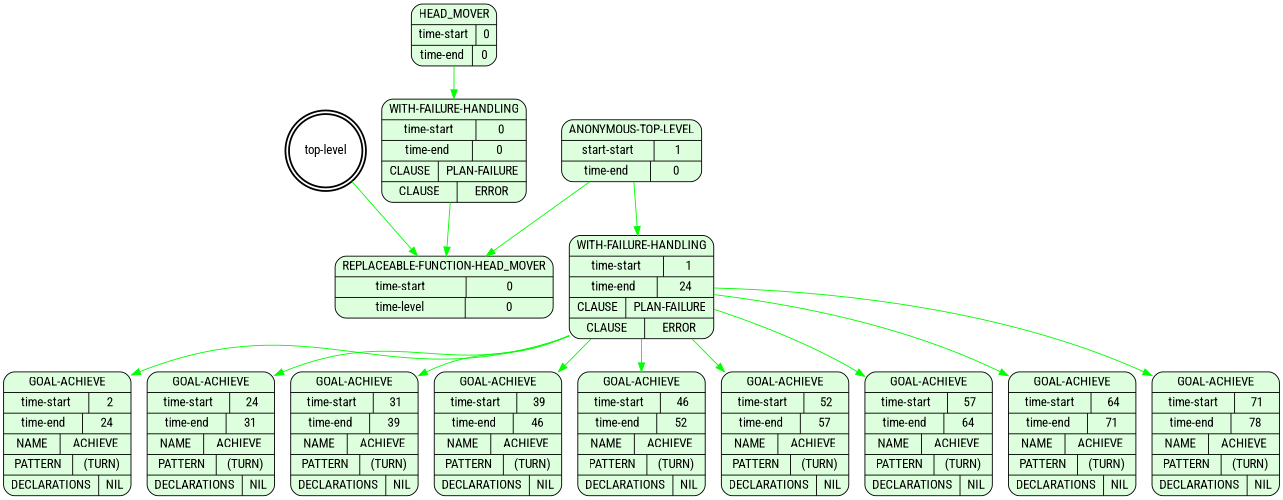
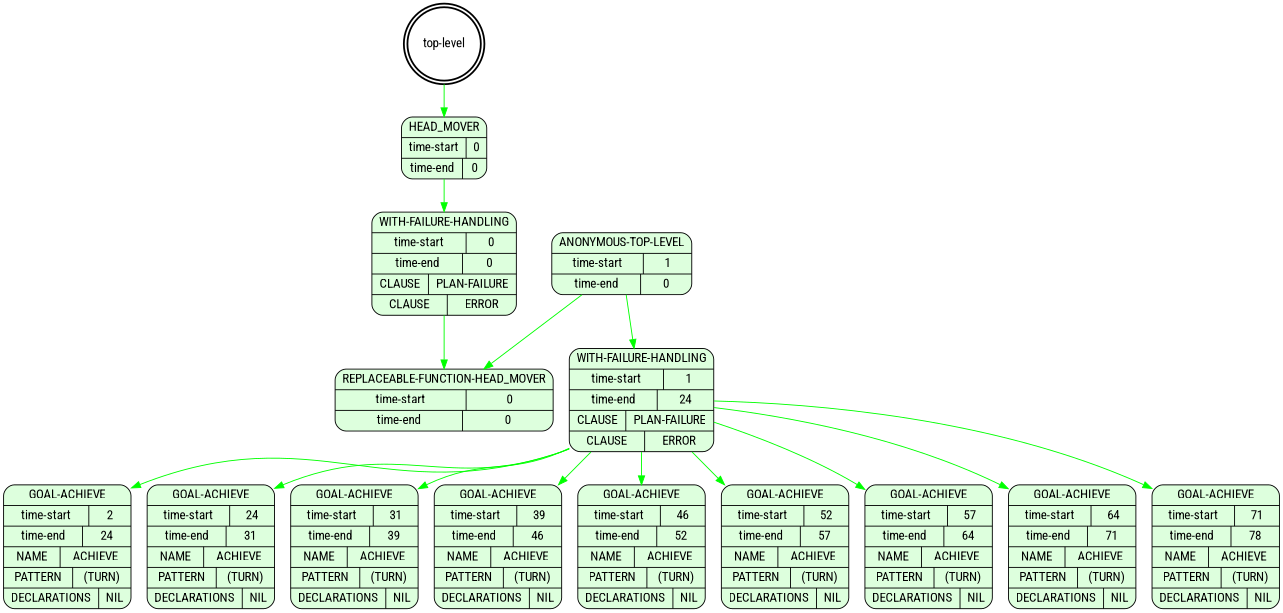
node "ANONYMOUS-TOP-LEVEL": text "start-start" -> "time-start"
edge "top-level" -> "REPLACEABLE-FUNCTION-HEAD_MOVER": now "top-level" -> "HEAD_MOVER"
node "REPLACEABLE-FUNCTION-HEAD_MOVER": text "time-level" -> "time-end"
